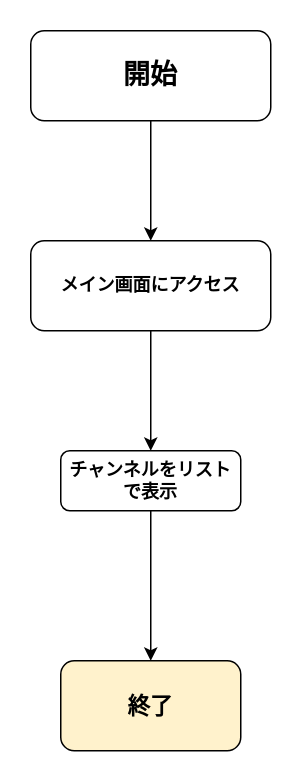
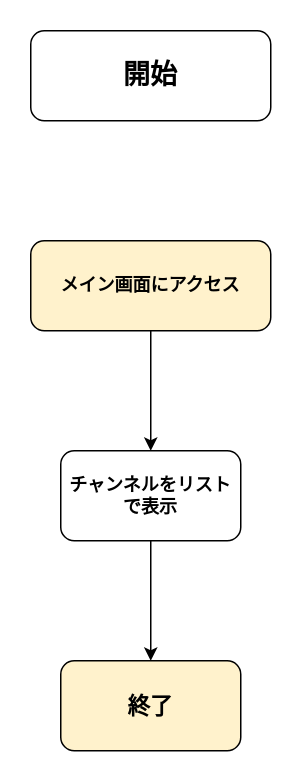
edge "開始" -> "メイン画面にアクセス": removed
node "メイン画面にアクセス": fillcolor #ffffff -> #fff2cc
node "チャンネルをリストで表示": size 180x60 -> 180x90
